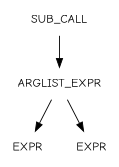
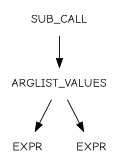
node "ARGLIST_EXPR": label "ARGLIST_EXPR" -> "ARGLIST_VALUES"
